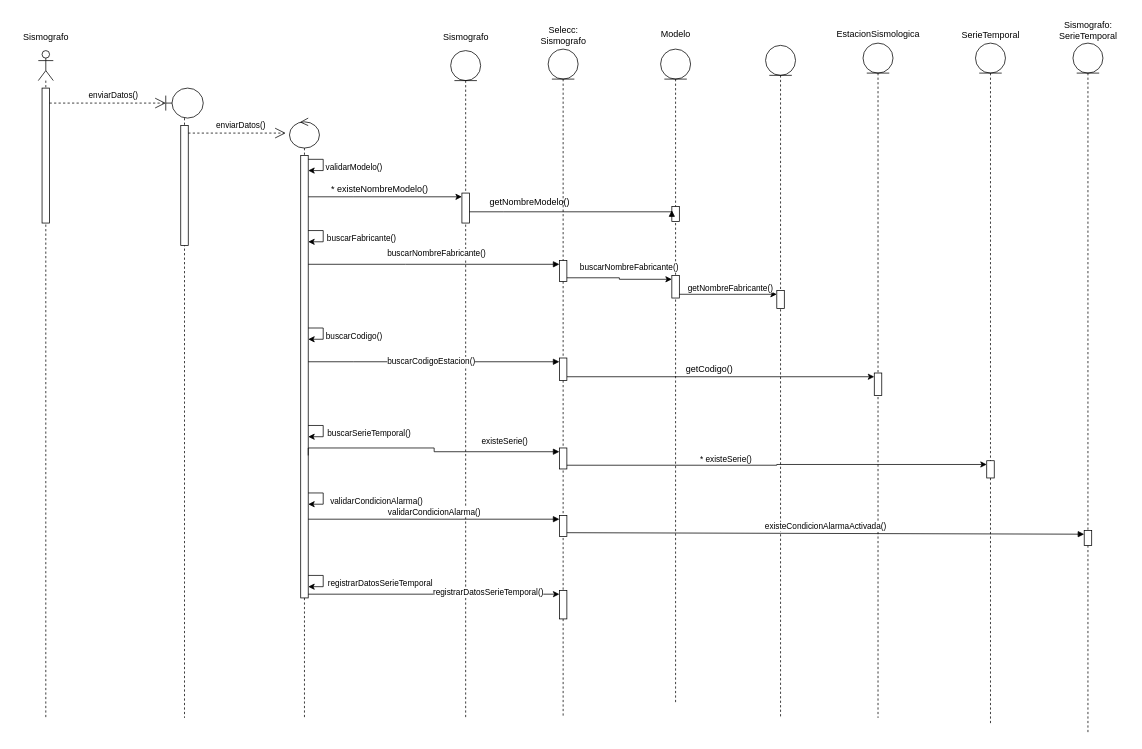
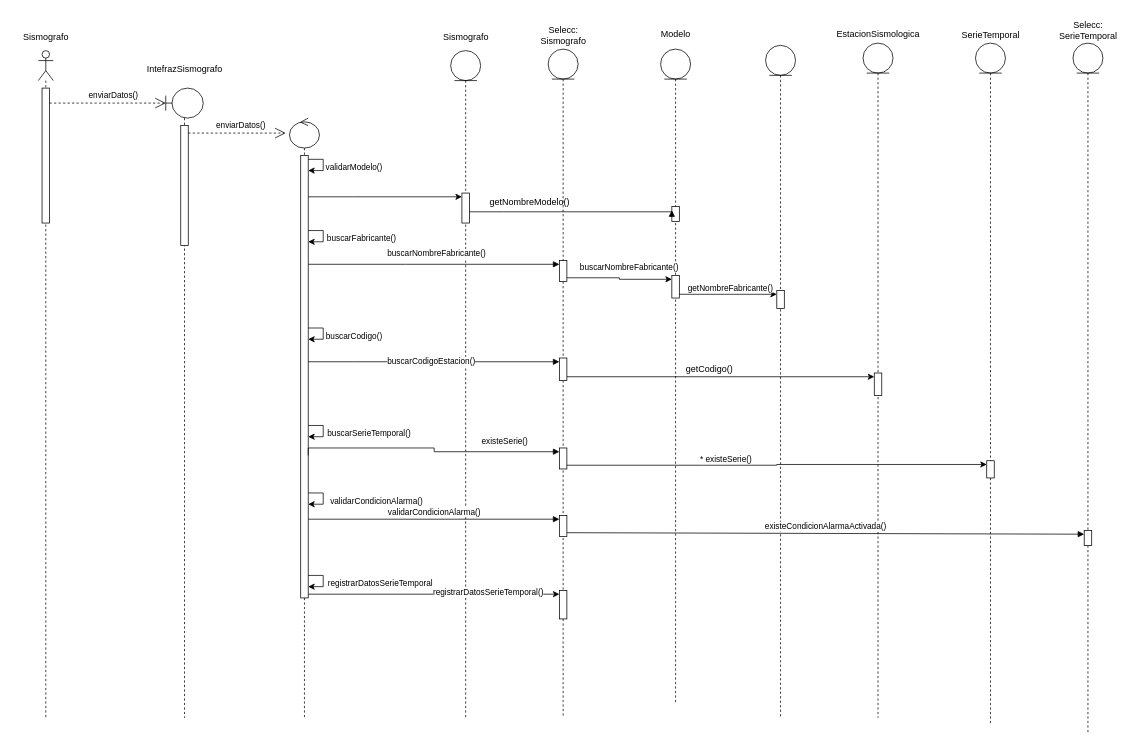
node "Sismografo: SerieTemporal": label "Sismografo: SerieTemporal" -> "Selecc: SerieTemporal"
node "IntefrazSismografo": added
node "* existeNombreModelo()": removed
